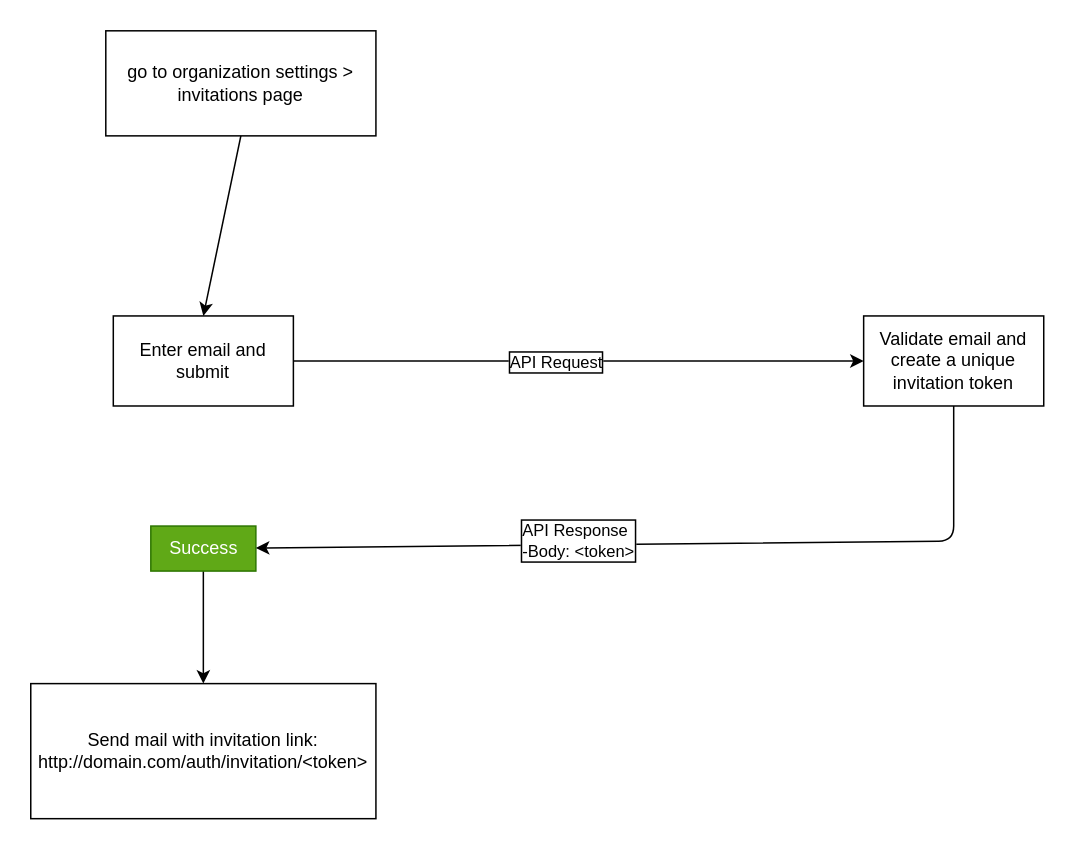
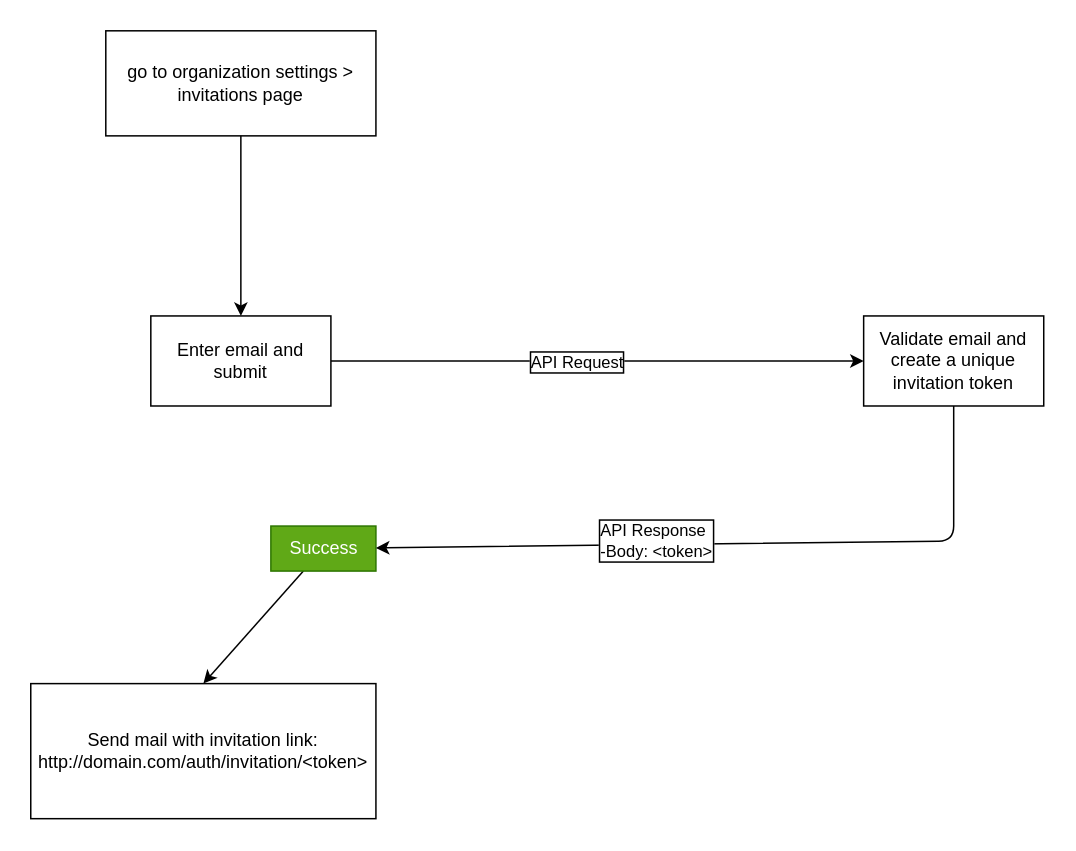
node "Enter email and submit": moved (203, 361) -> (241, 361)
node "Success": moved (203, 548) -> (323, 548)
